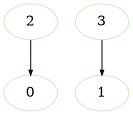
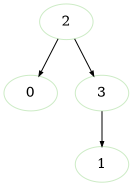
edge "2" -> "3": added
